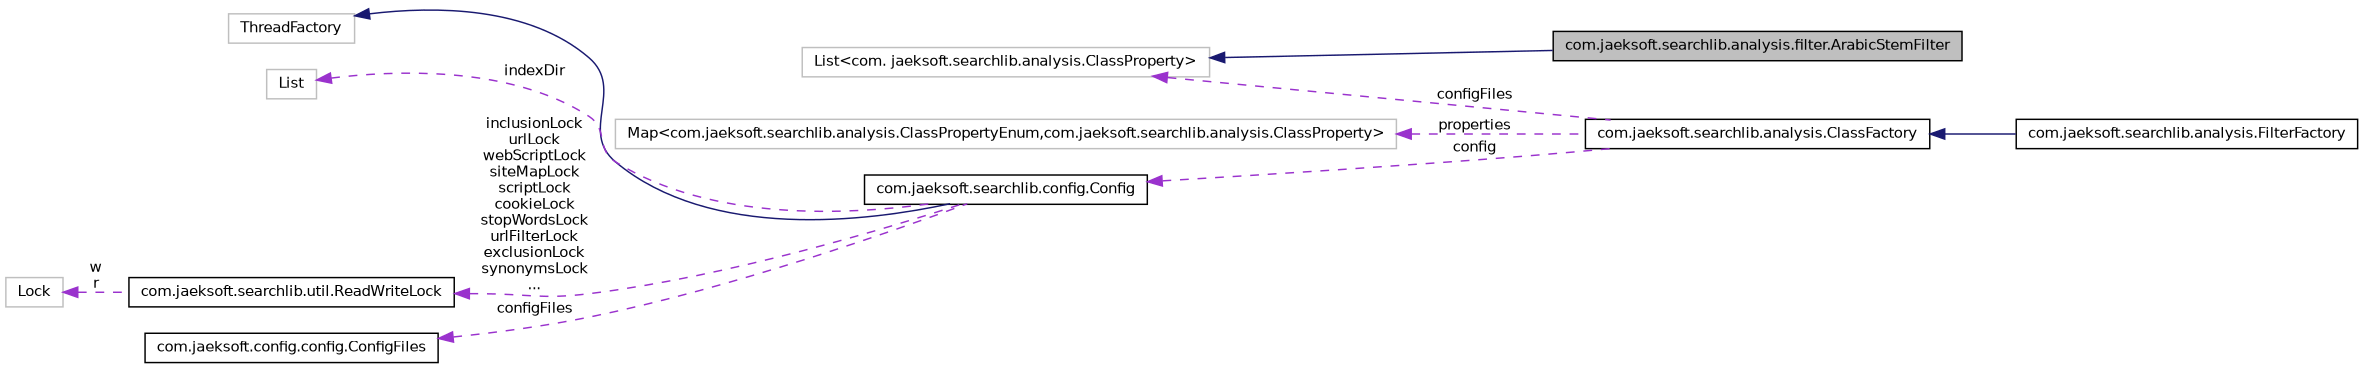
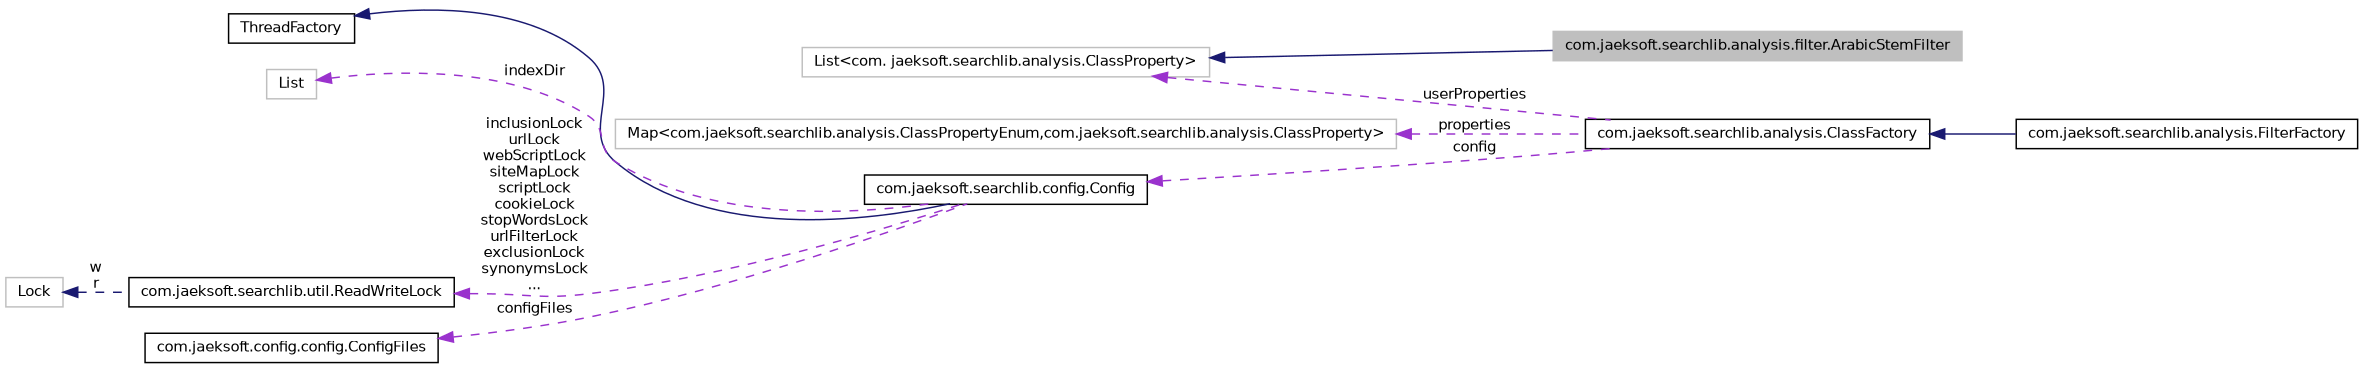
node "ThreadFactory": color grey75 -> black
node "com.jaeksoft.searchlib.analysis.filter.ArabicStemFilter": color black -> grey75
edge "com.jaeksoft.searchlib.analysis.ClassFactory" -> "List<com. jaeksoft.searchlib.analysis.ClassProperty>": label "configFiles" -> "userProperties"
edge "com.jaeksoft.searchlib.util.ReadWriteLock" -> "Lock": color darkorchid3 -> midnightblue
